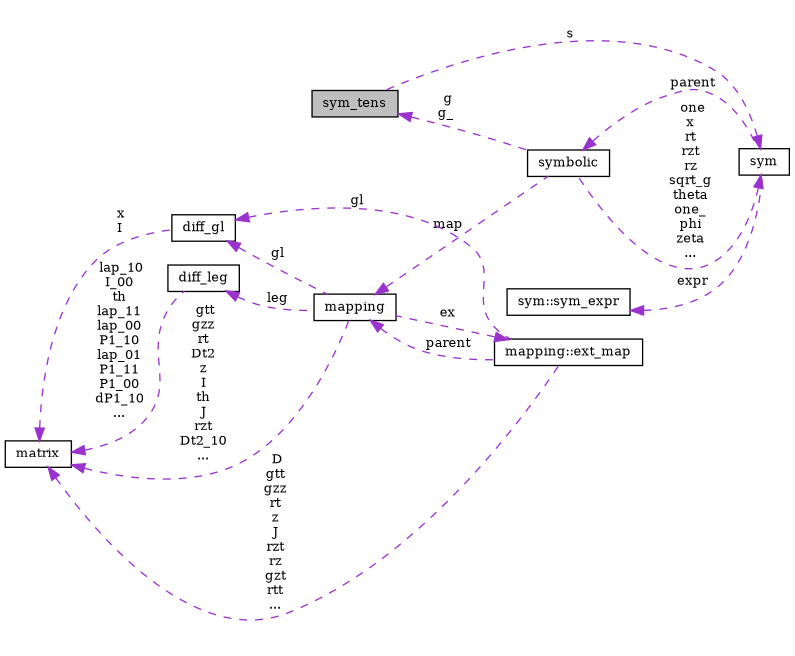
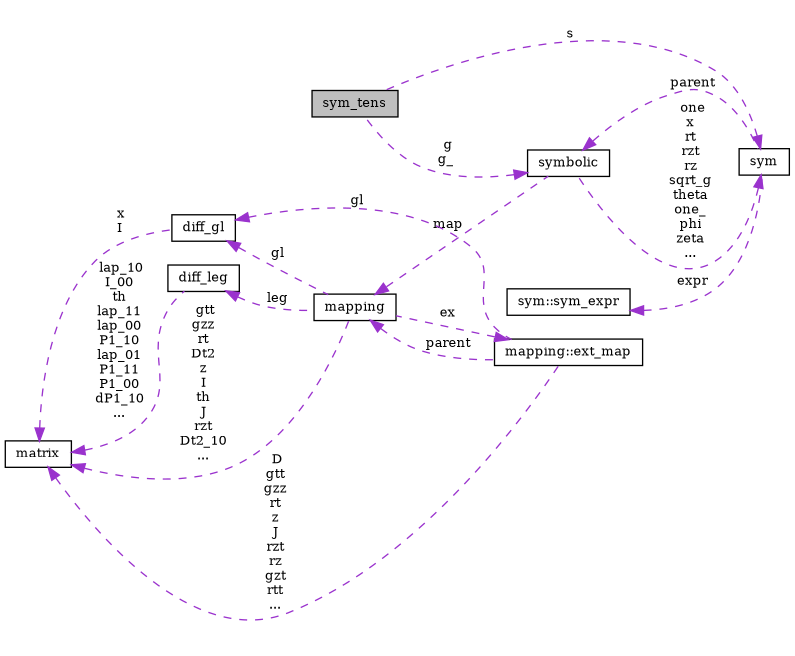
edge "symbolic" -> "sym_tens": reversed
